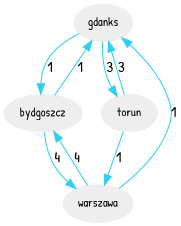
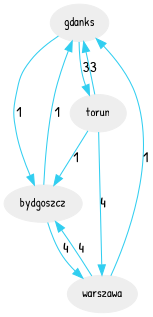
edge "torun" -> "bydgoszcz": added, label "1"
edge "torun" -> "warszawa": label "1" -> "4"
